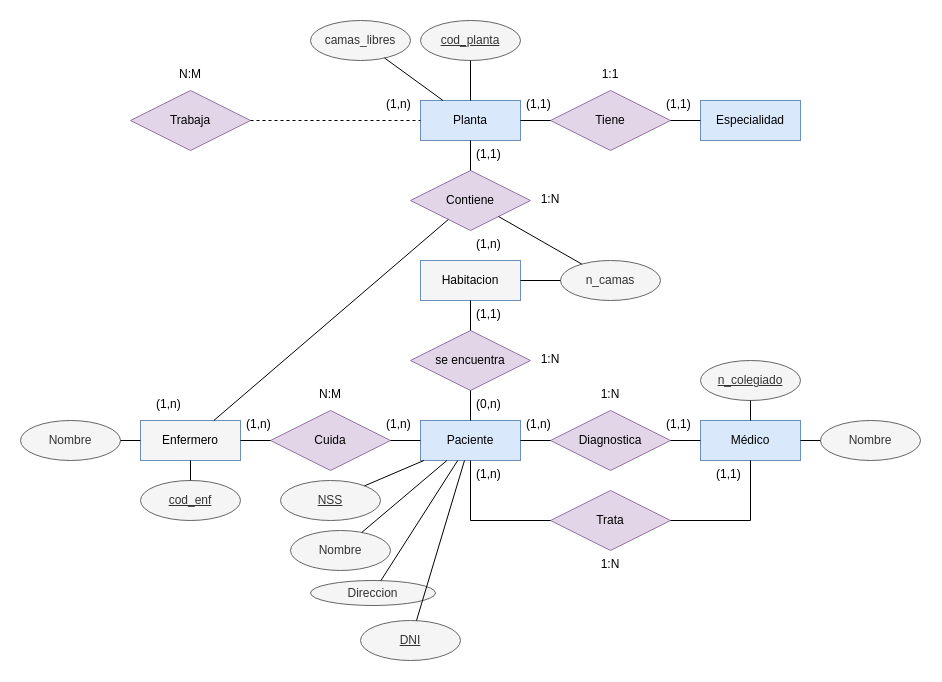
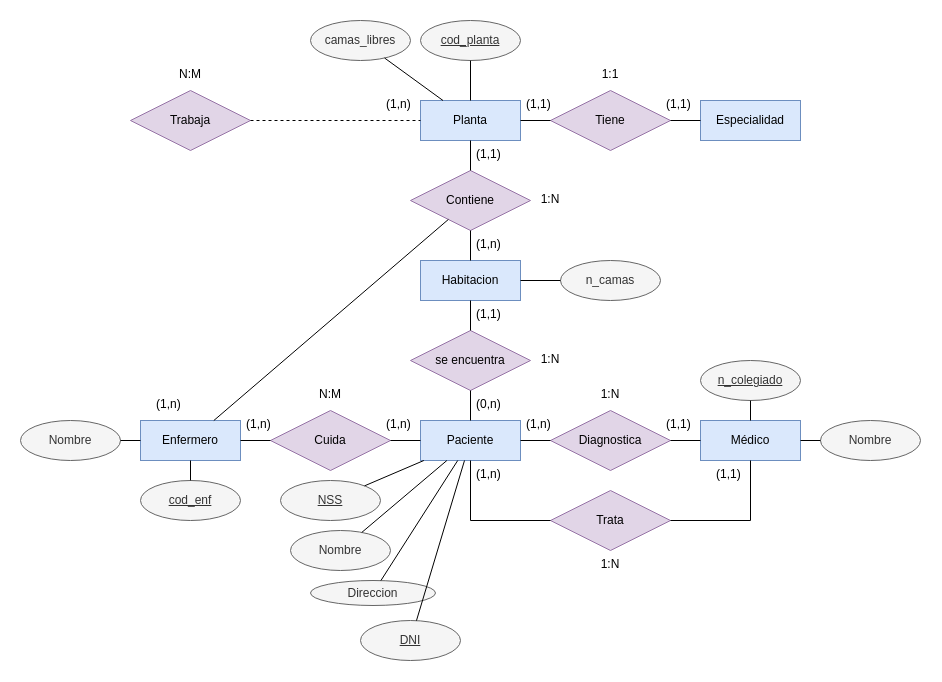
edge "Contiene" -- "n_camas": now "Contiene" -- "Habitacion"
node "Habitacion": fillcolor #f5f5f5 -> #dae8fc
node "Enfermero": fillcolor #f5f5f5 -> #dae8fc
